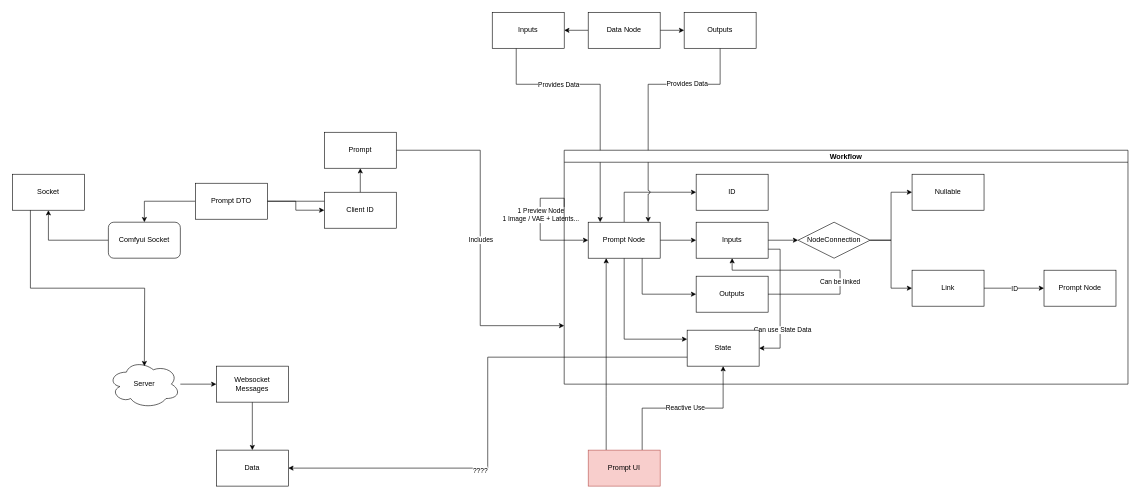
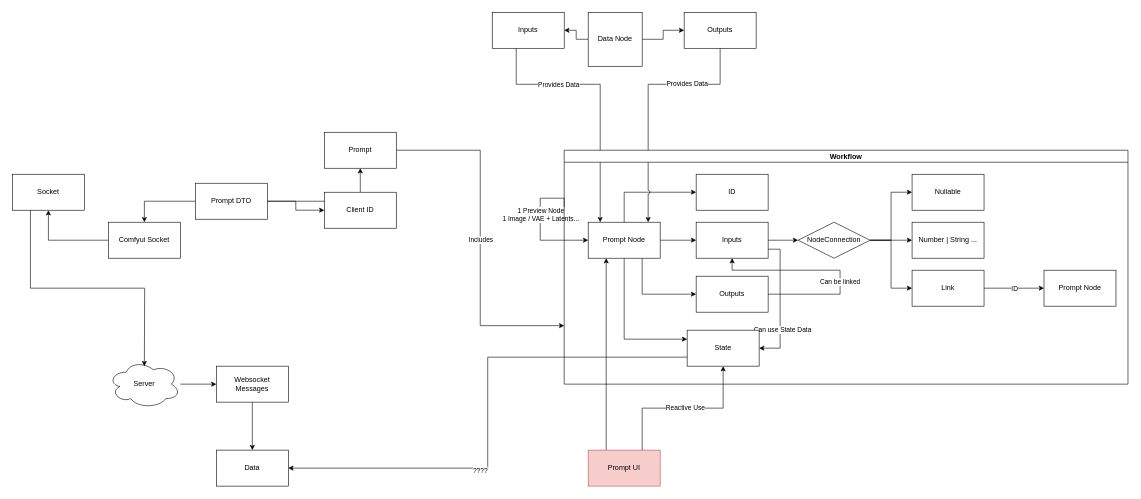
node "Data Node": size 72x36 -> 54x54
node "Comfyui Socket": shape rounded rectangle -> rectangle
edge "NodeConnection" -> "Number | String ...": added
node "Number | String ...": added
